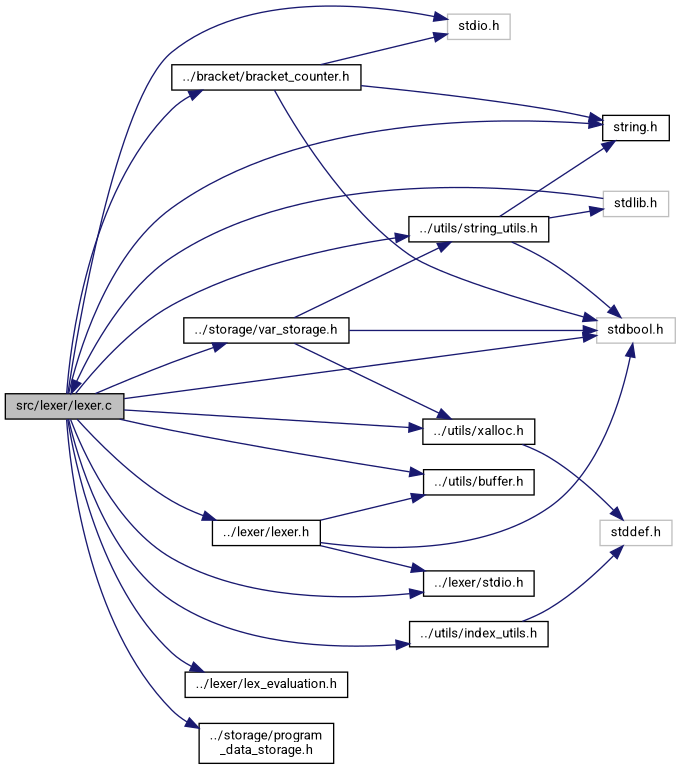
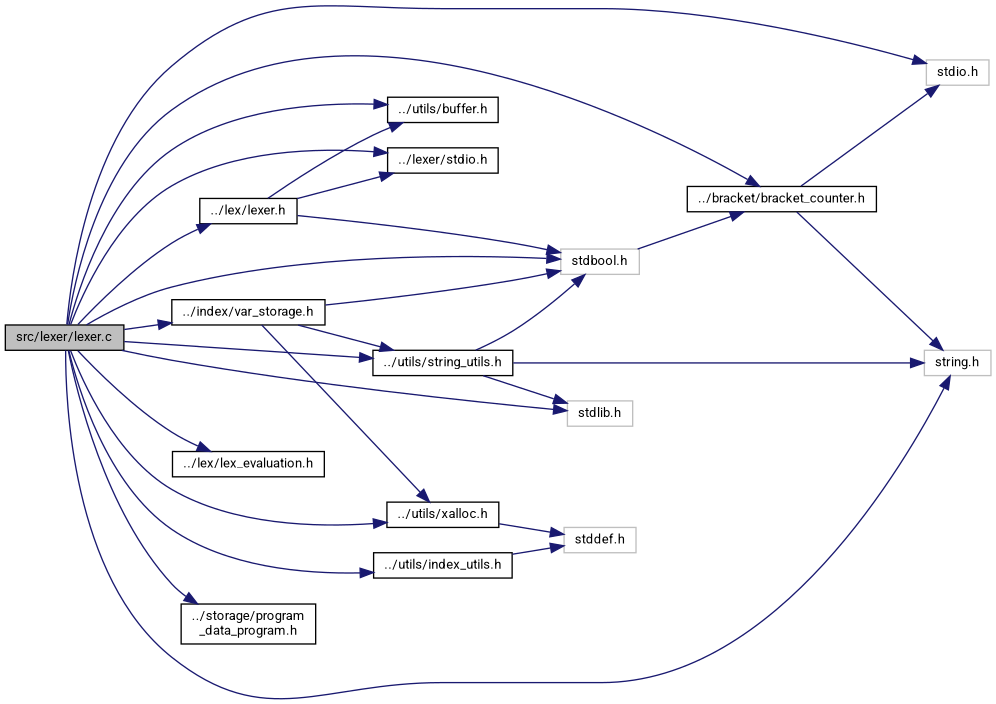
node "string.h": color black -> grey75
edge "stdlib.h" -> "src/lexer/lexer.c": reversed
edge "../bracket/bracket_counter.h" -> "stdbool.h": reversed
node "../storage/var_storage.h": label "../storage/var_storage.h" -> "../index/var_storage.h"
node "../lexer/lexer.h": label "../lexer/lexer.h" -> "../lex/lexer.h"
node "../lexer/lex_evaluation.h": label "../lexer/lex_evaluation.h" -> "../lex/lex_evaluation.h"
node "../storage/program _data_storage.h": label "../storage/program _data_storage.h" -> "../storage/program _data_program.h"
